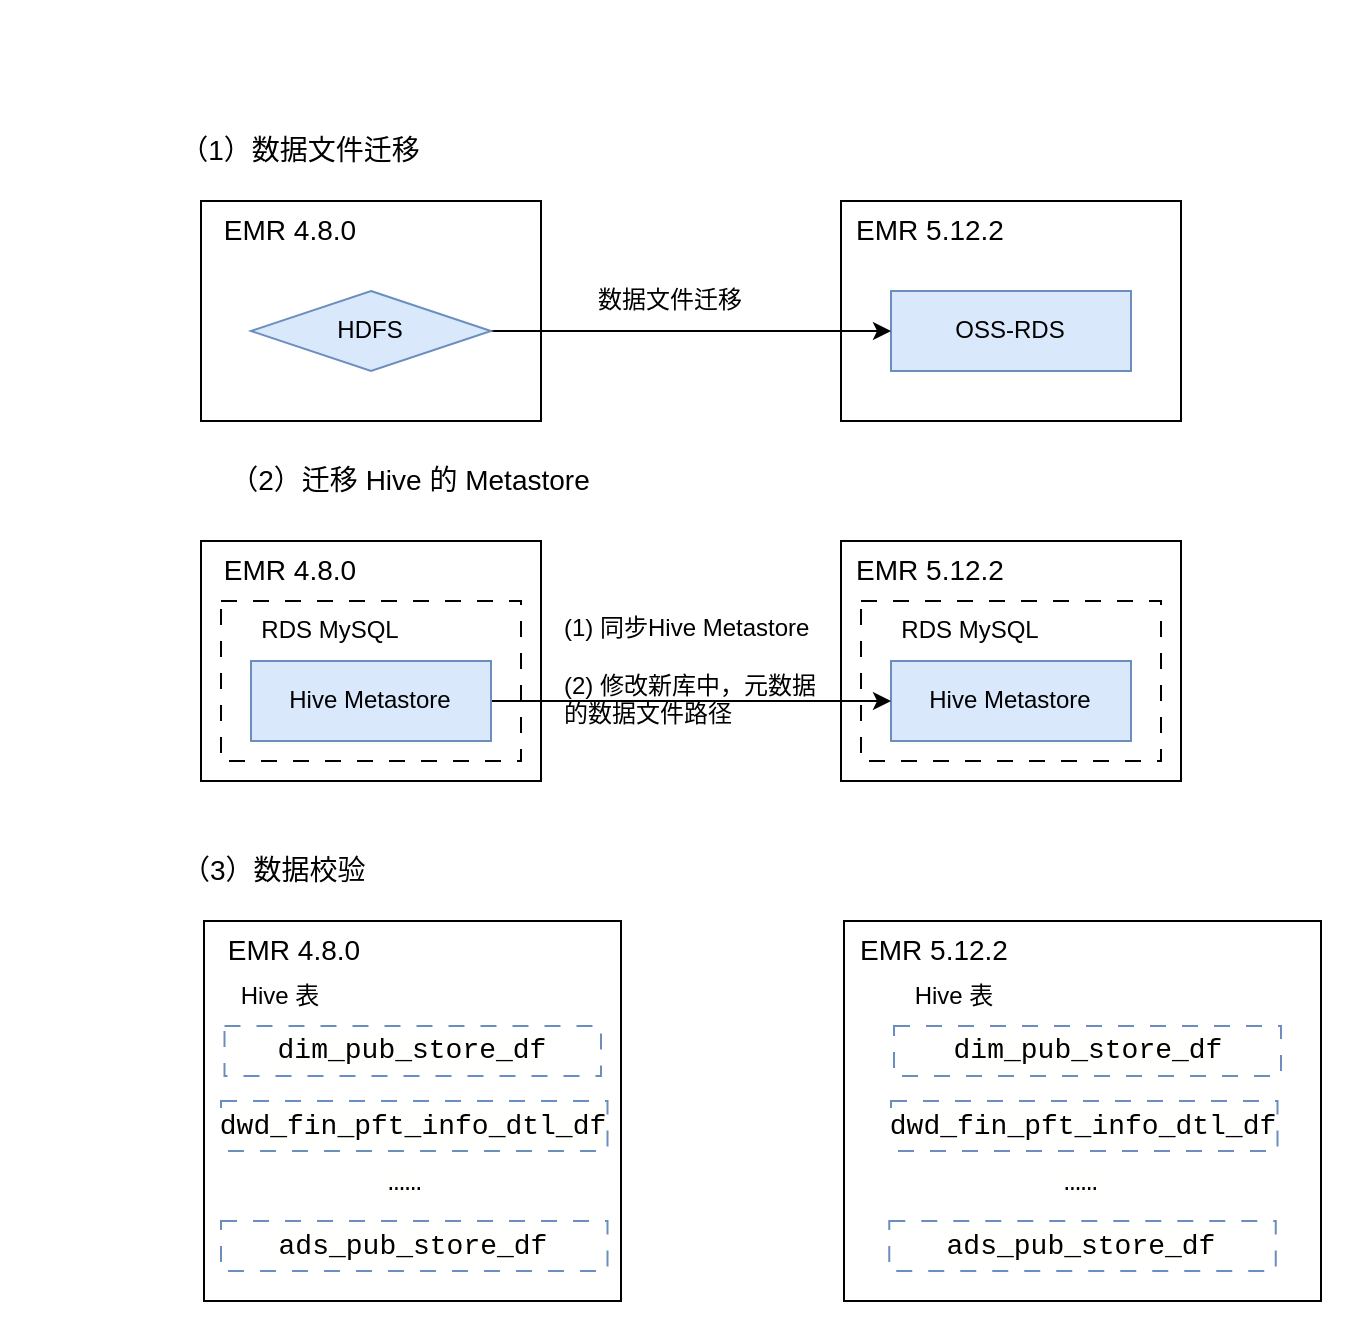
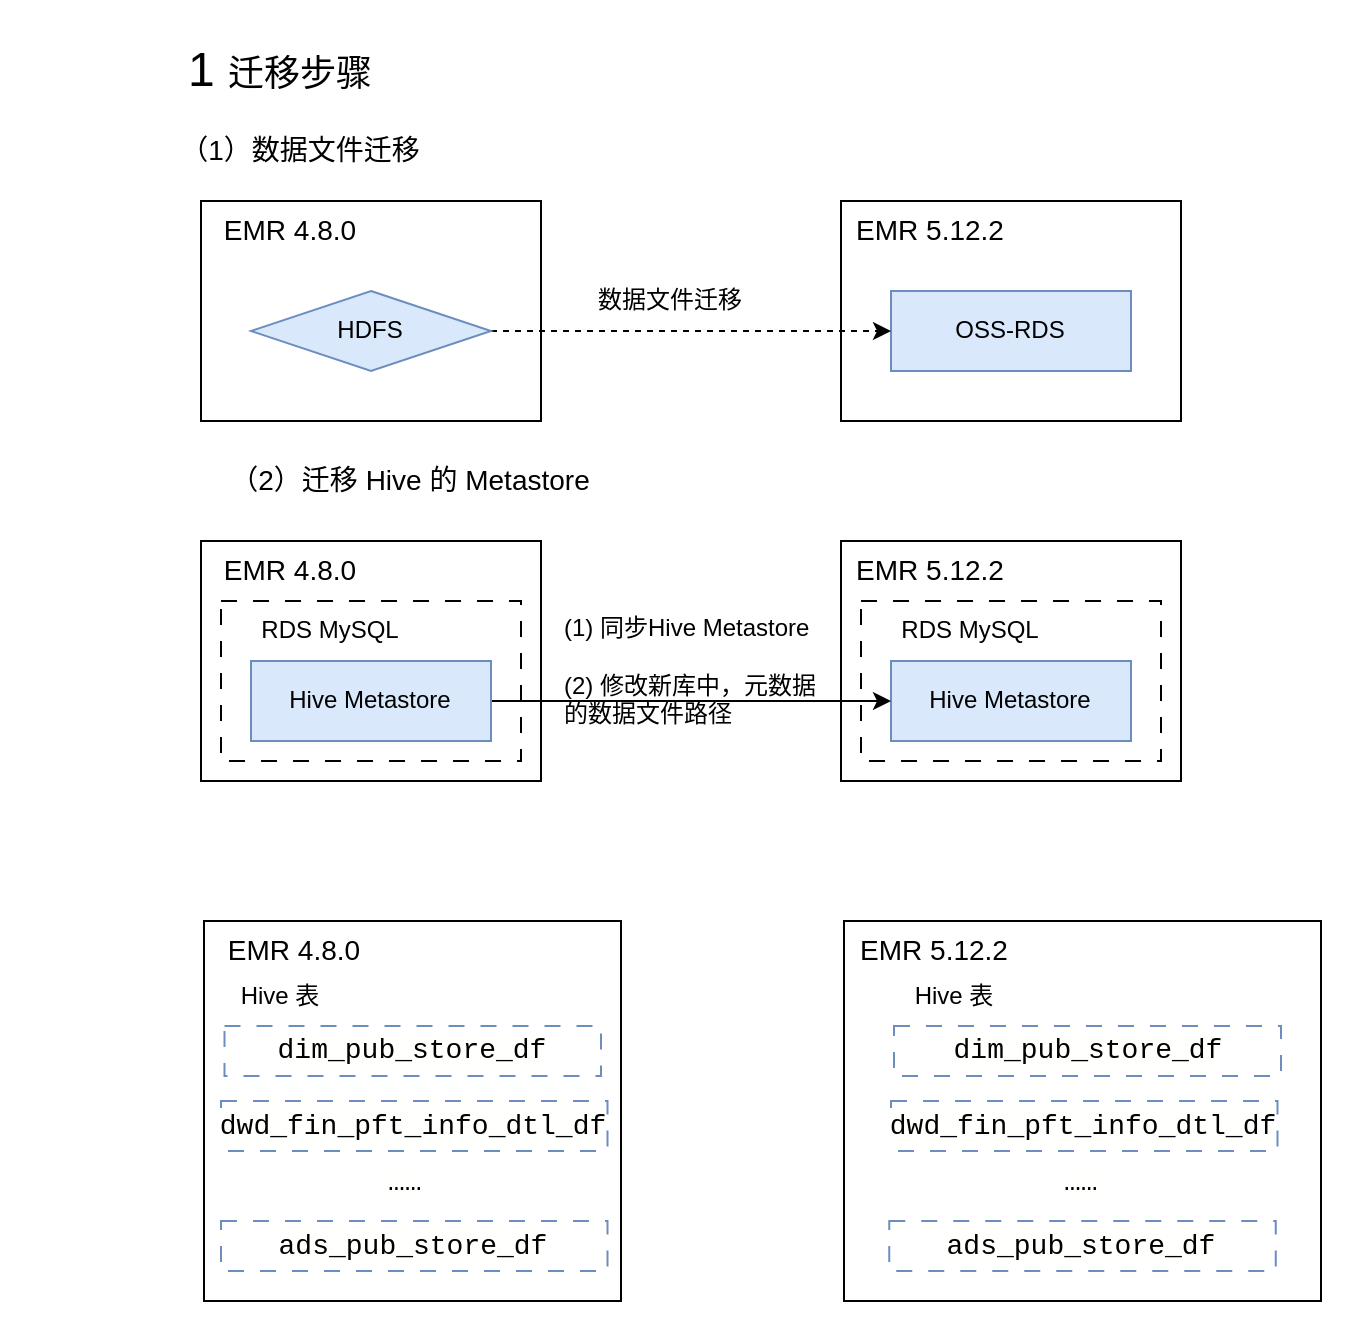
node "1 迁移步骤": added
edge "HDFS" -> "OSS-RDS": style solid -> dashed
node "（3）数据校验": removed
